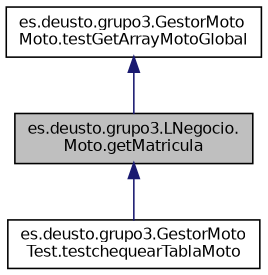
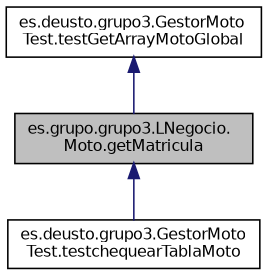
node "es.deusto.grupo3.GestorMoto Moto.testGetArrayMotoGlobal": label "es.deusto.grupo3.GestorMoto Moto.testGetArrayMotoGlobal" -> "es.deusto.grupo3.GestorMoto Test.testGetArrayMotoGlobal"
node "es.deusto.grupo3.LNegocio. Moto.getMatricula": label "es.deusto.grupo3.LNegocio. Moto.getMatricula" -> "es.grupo.grupo3.LNegocio. Moto.getMatricula"
